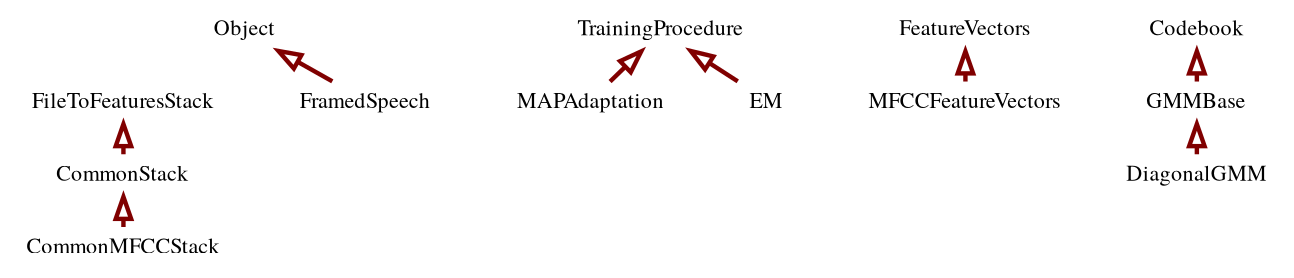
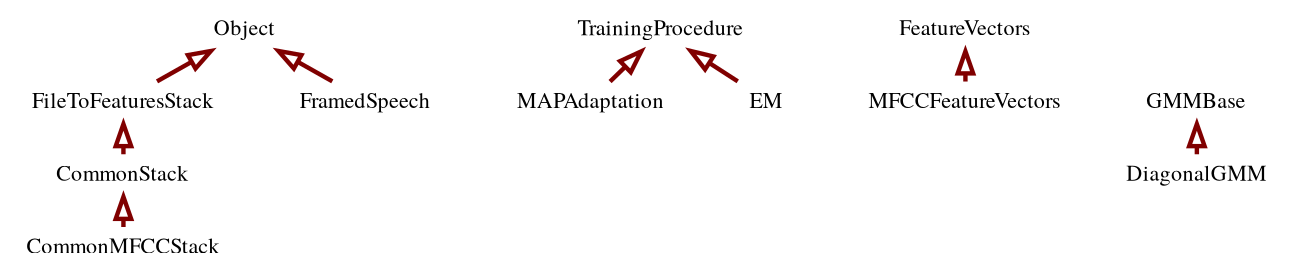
node "Codebook": removed
edge "FileToFeaturesStack" -> "Object": added
